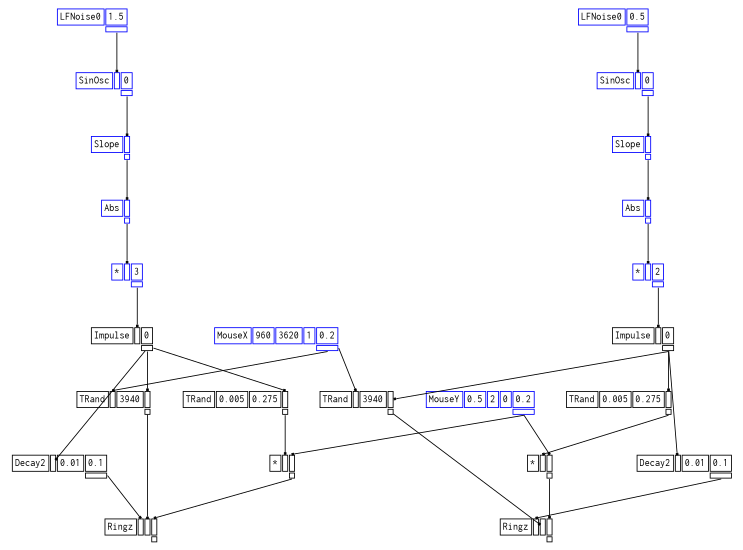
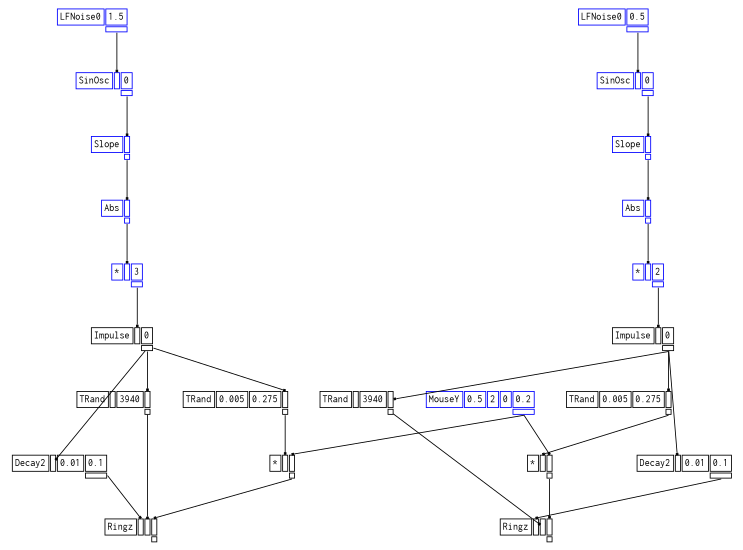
node "MouseX": removed
